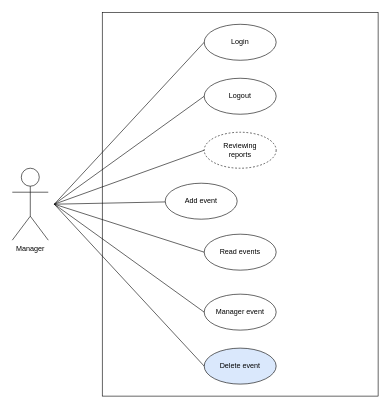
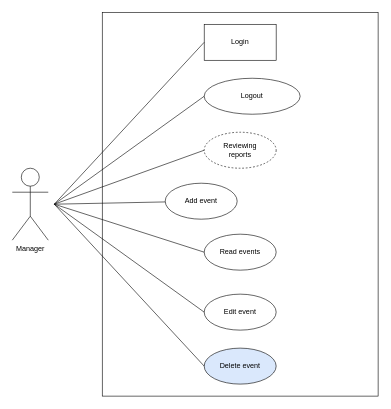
node "Login": shape ellipse -> rectangle
node "Logout": size 72x36 -> 96x36
node "Manager event": label "Manager event" -> "Edit event"
